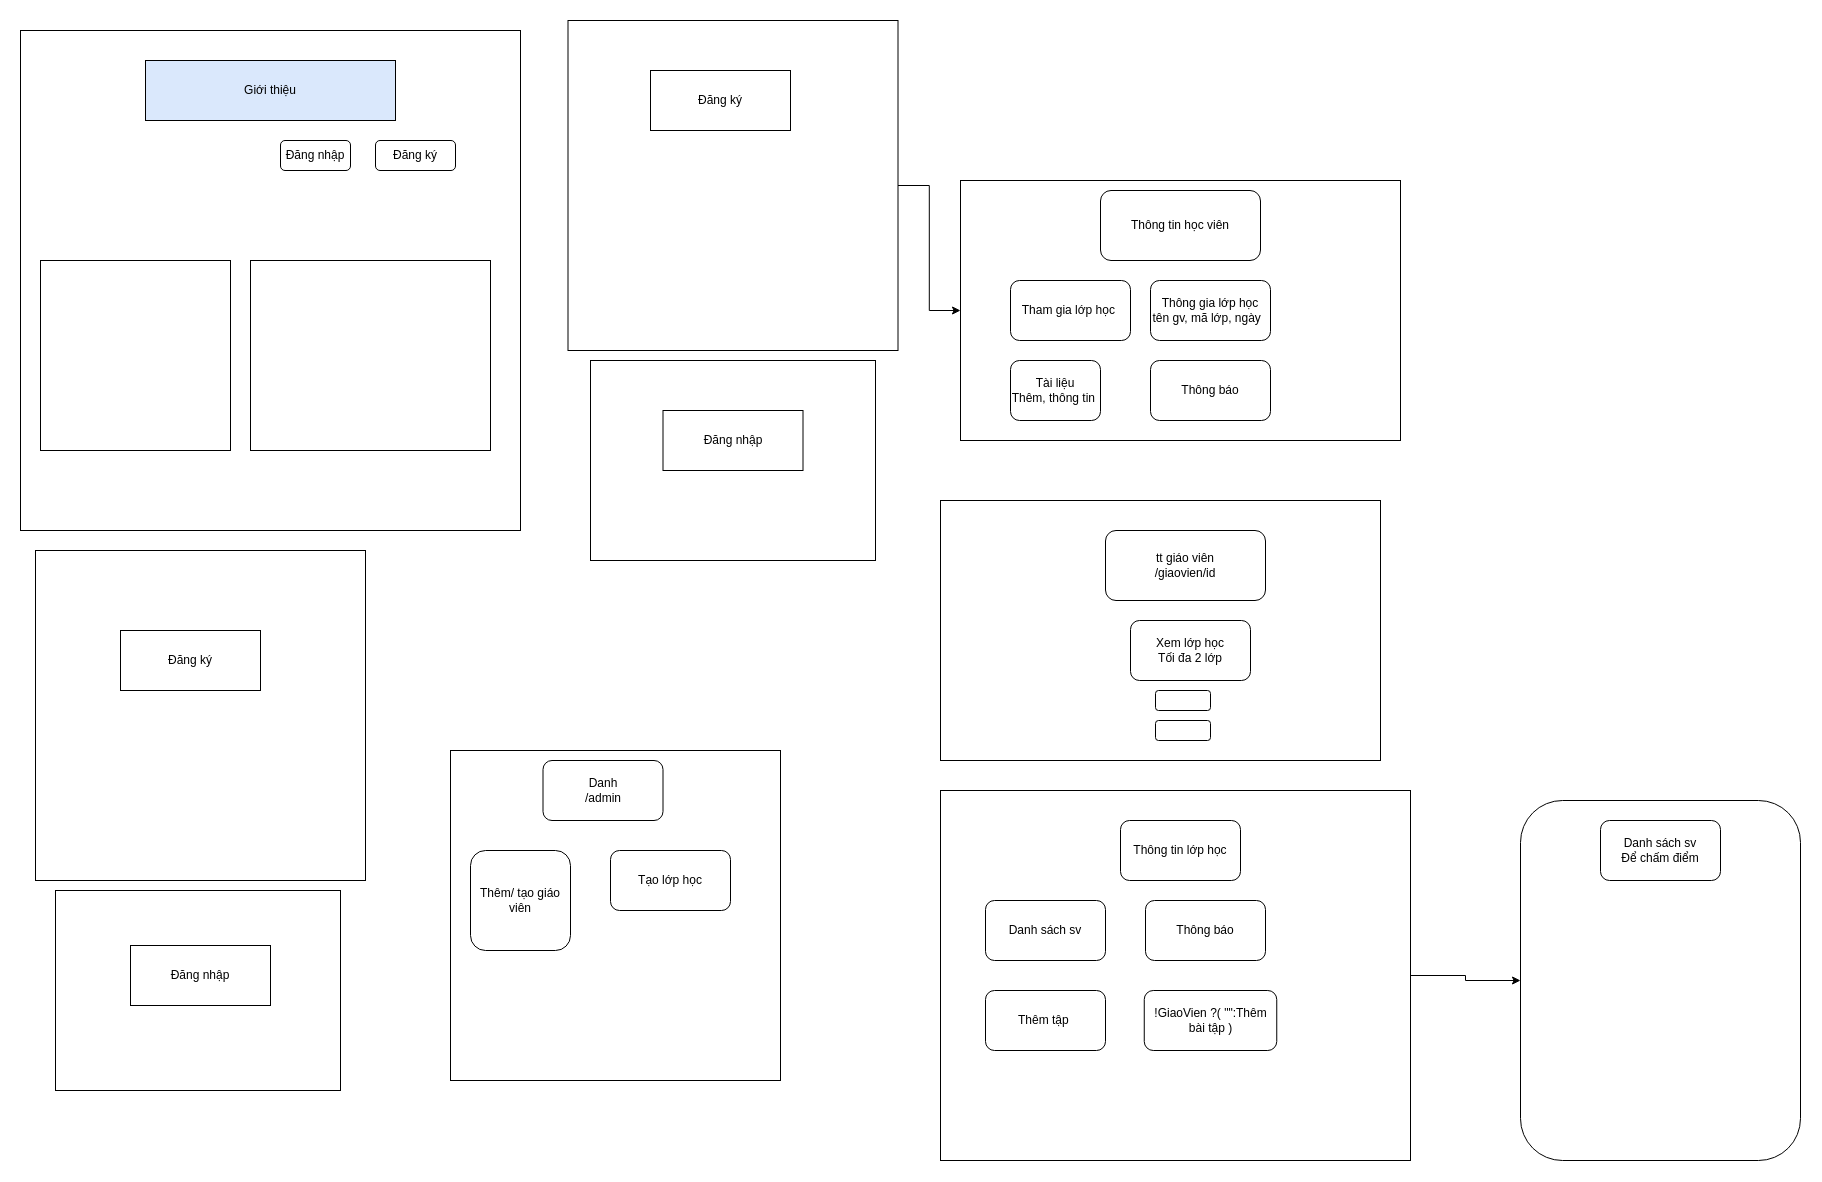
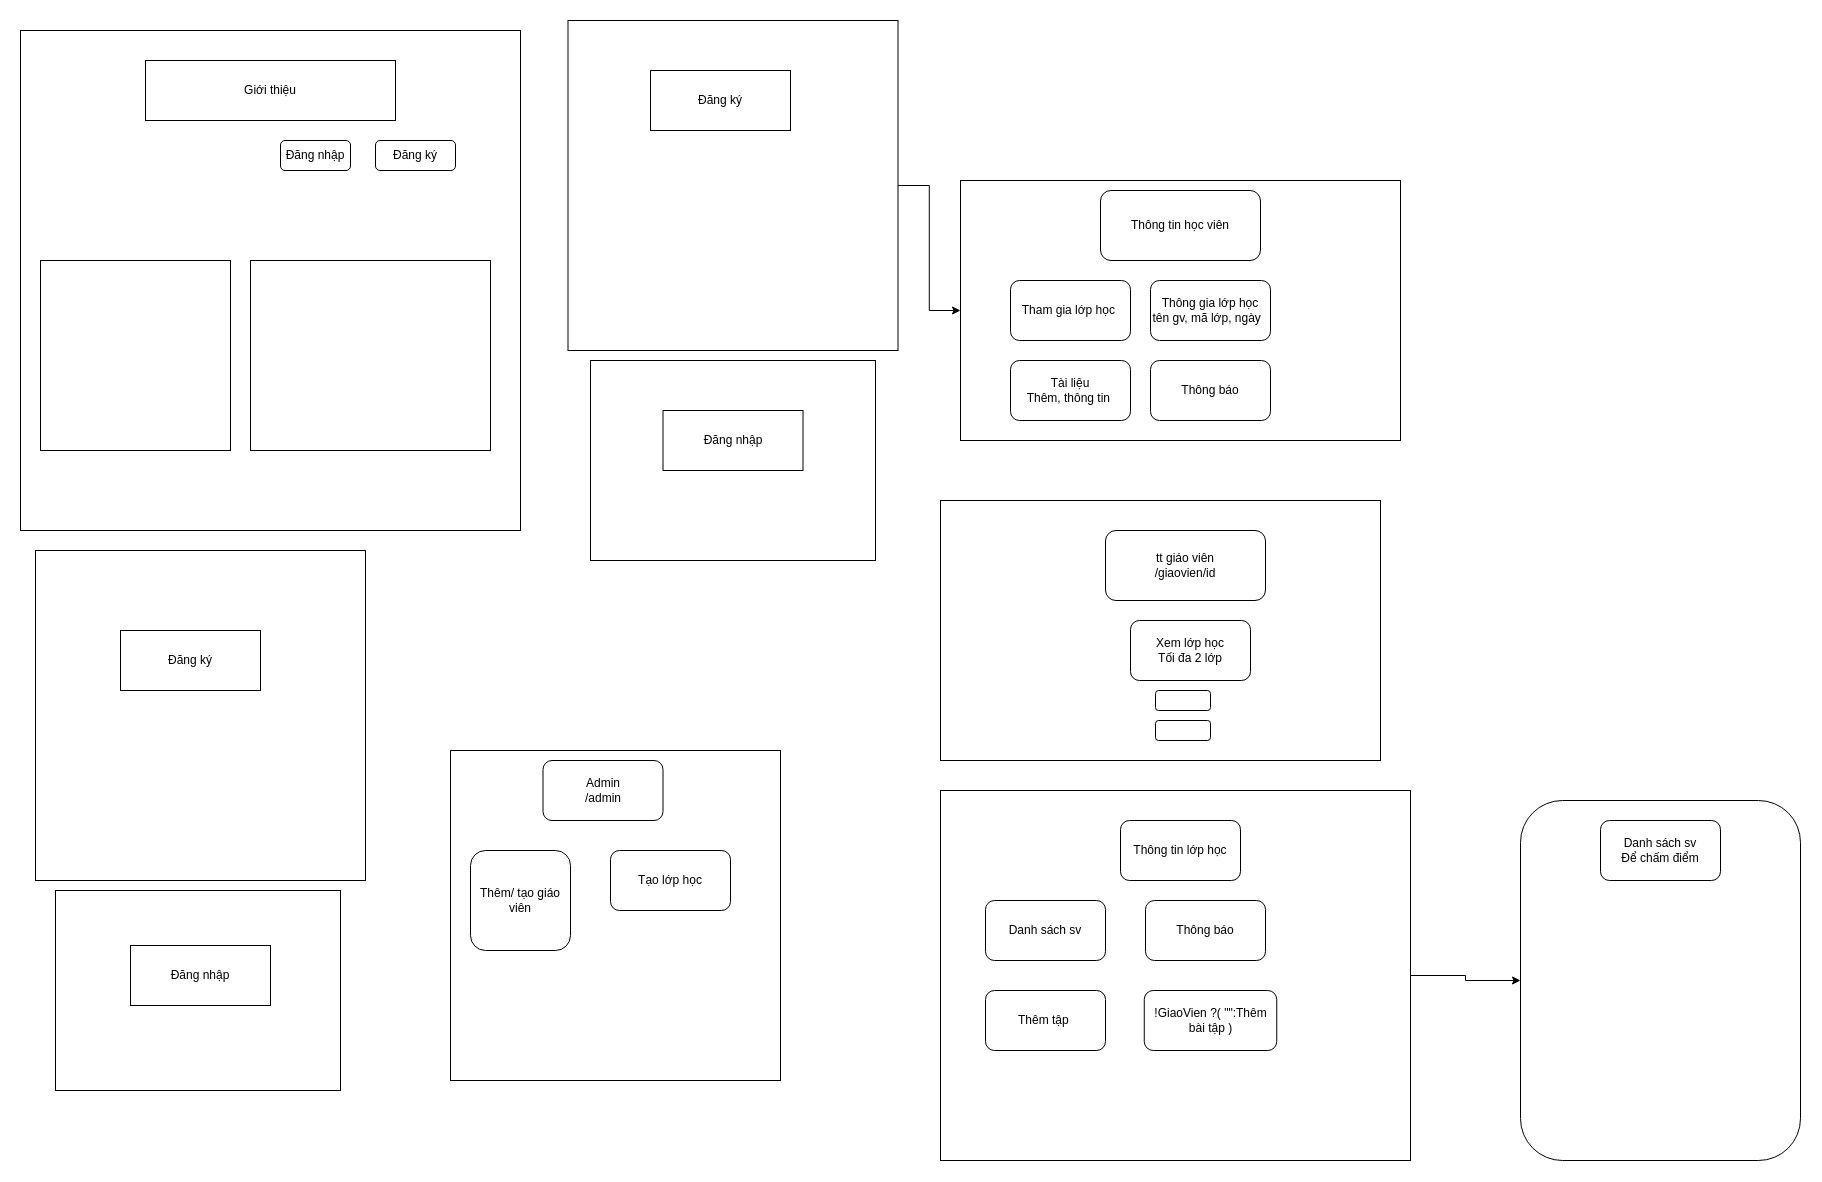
node "Giới thiệu": fillcolor #dae8fc -> #ffffff
node "Tài liệu Thêm, thông tin": size 90x60 -> 120x60
node "Danh /admin": label "Danh /admin" -> "Admin /admin"
